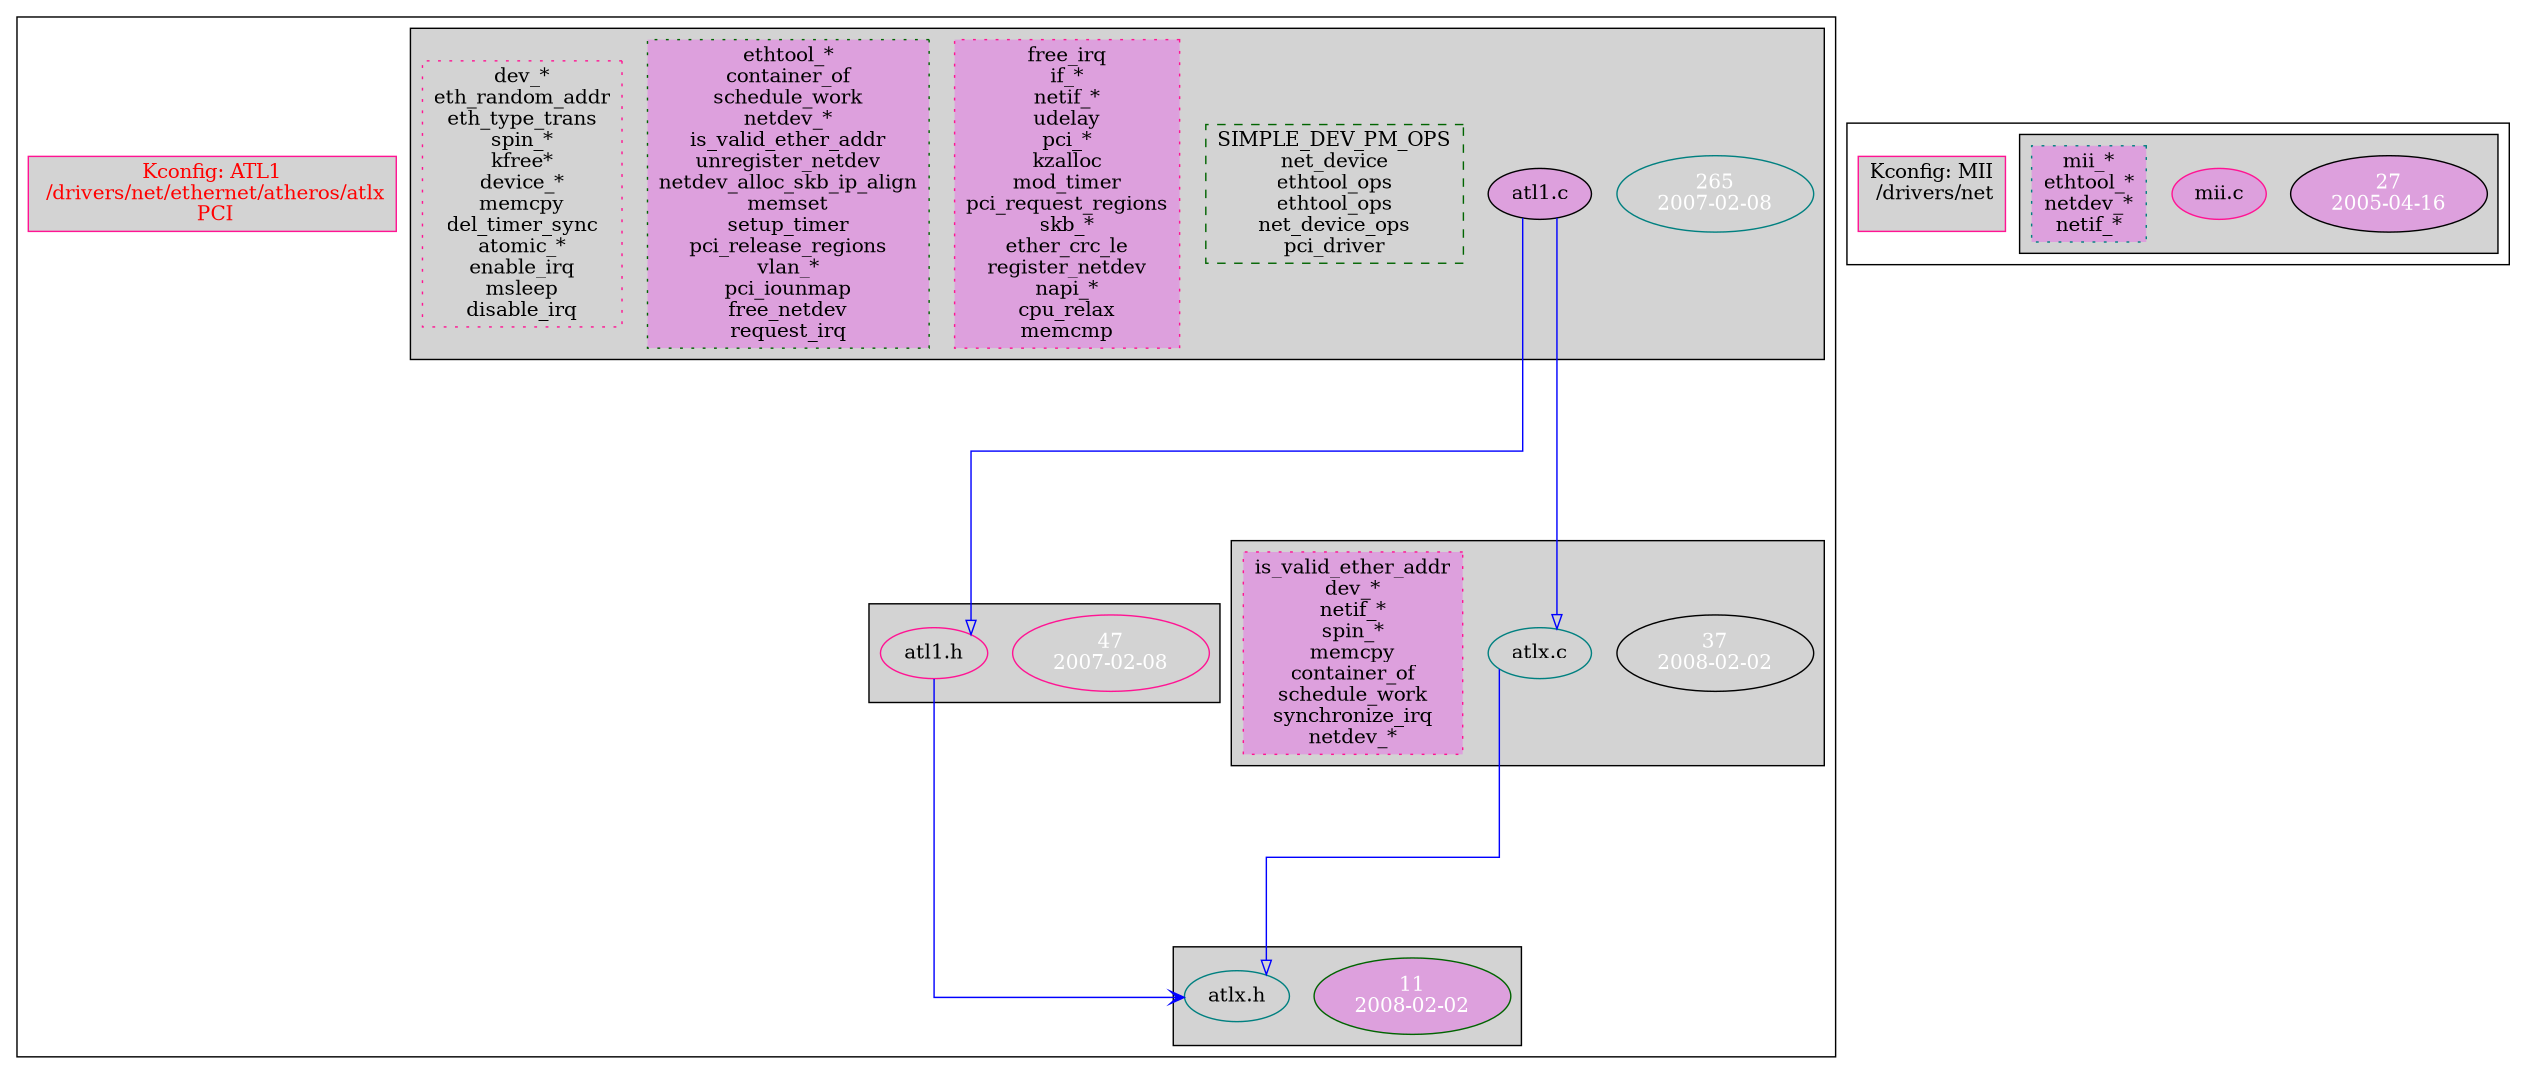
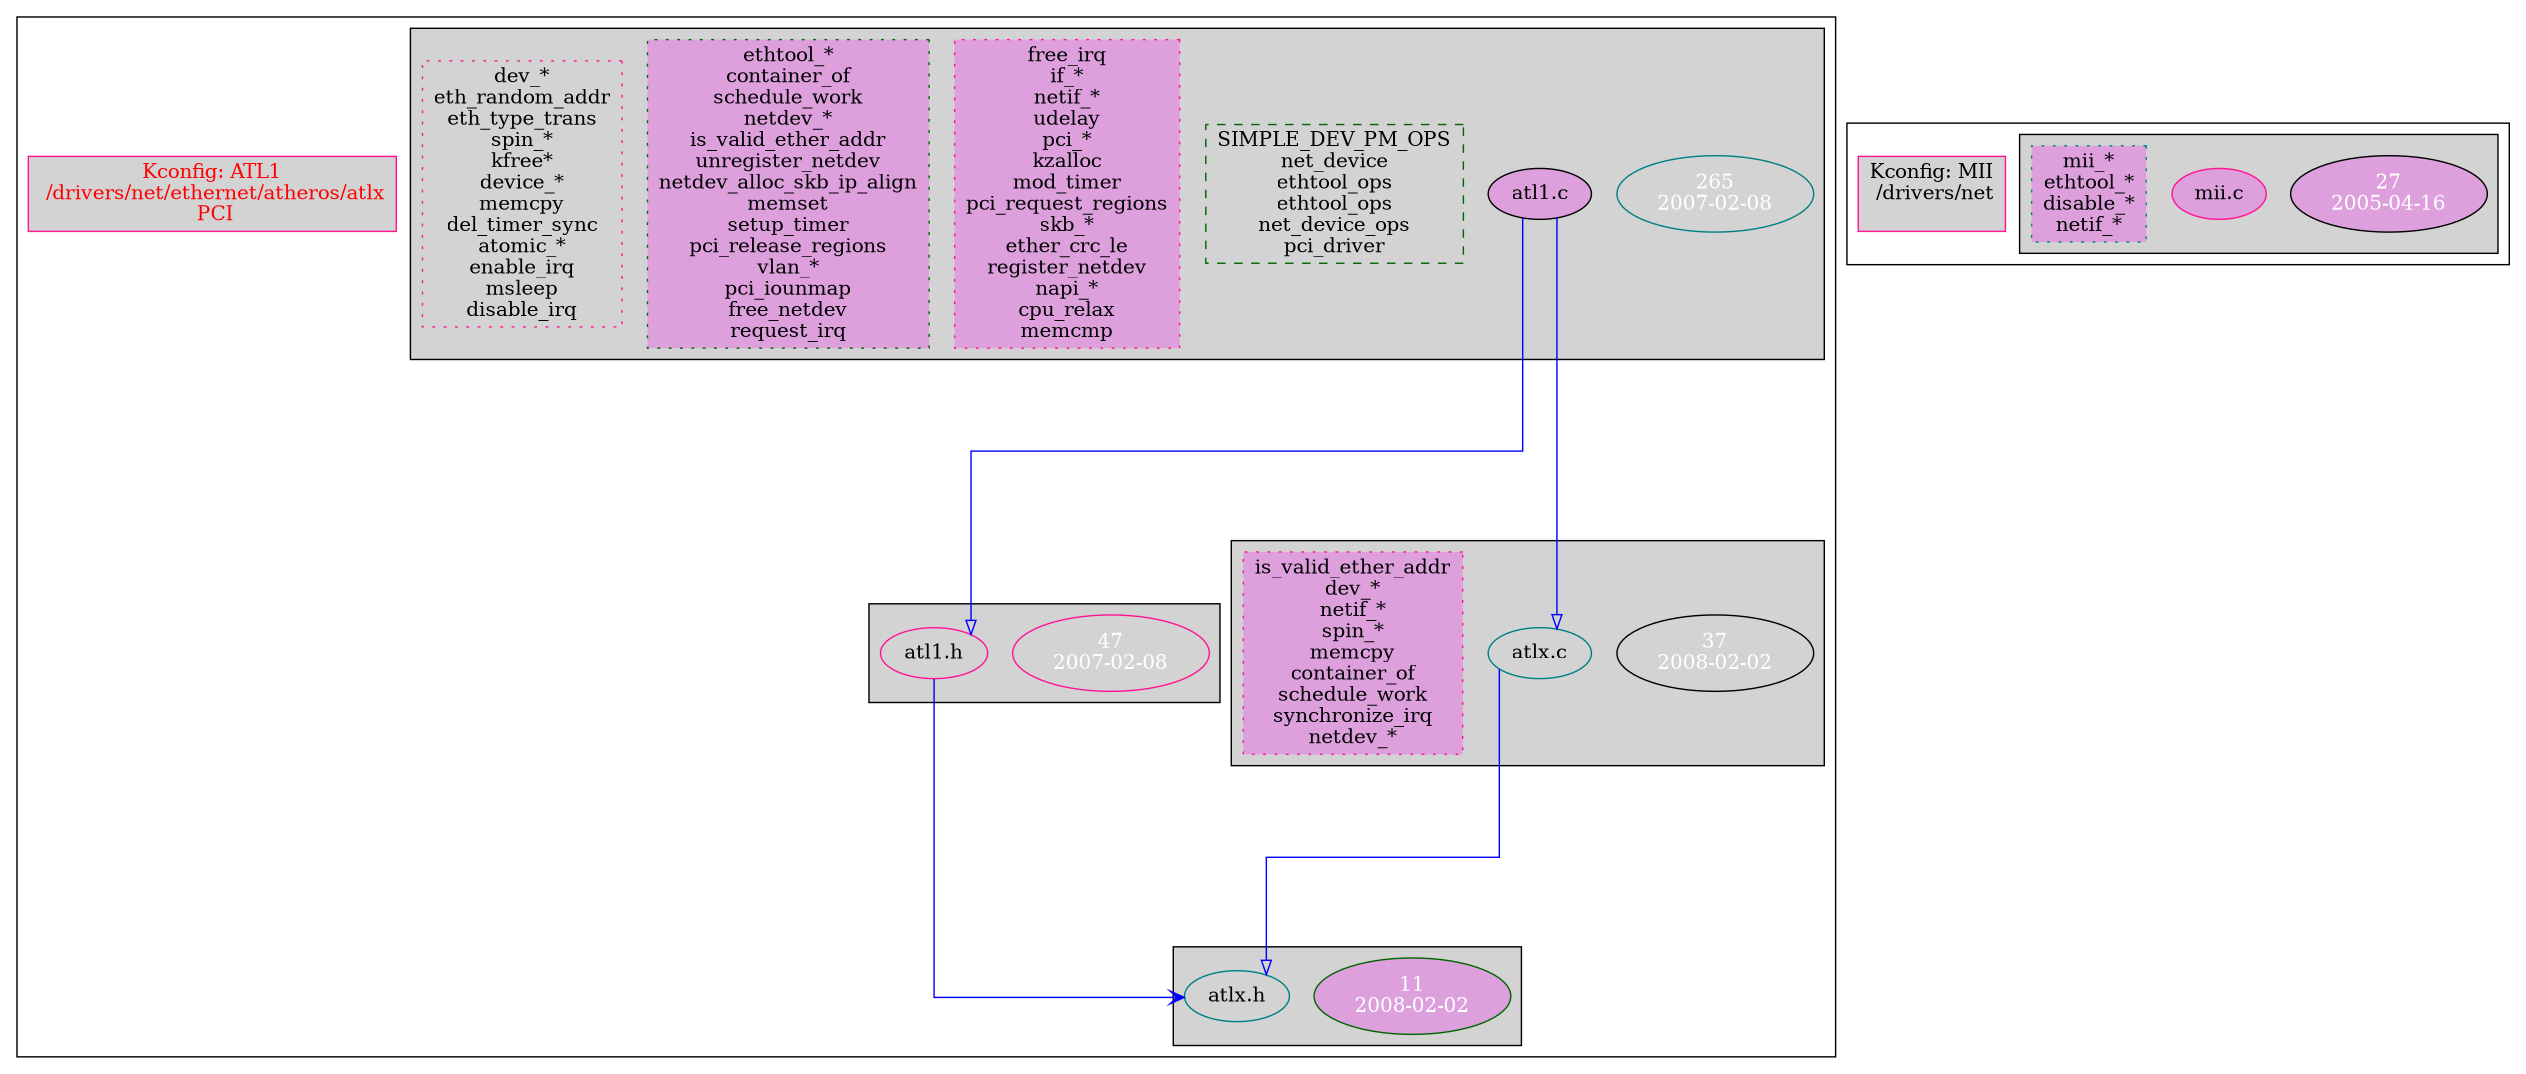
node "mii_* ethtool_* netdev_* netif_*": label "mii_* ethtool_* netdev_* netif_*" -> "mii_* ethtool_* disable_* netif_*"
